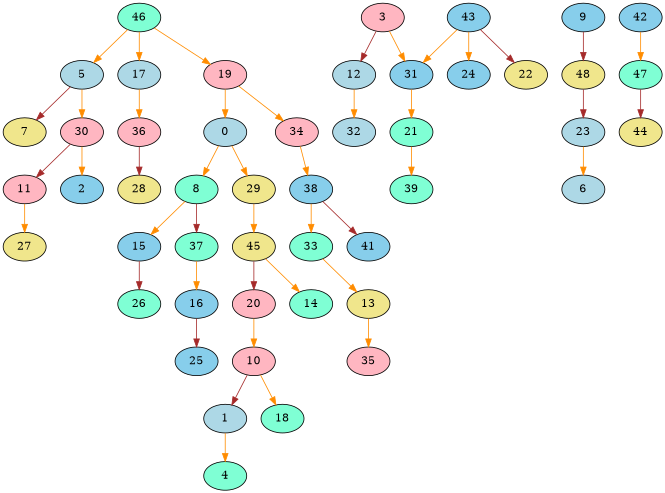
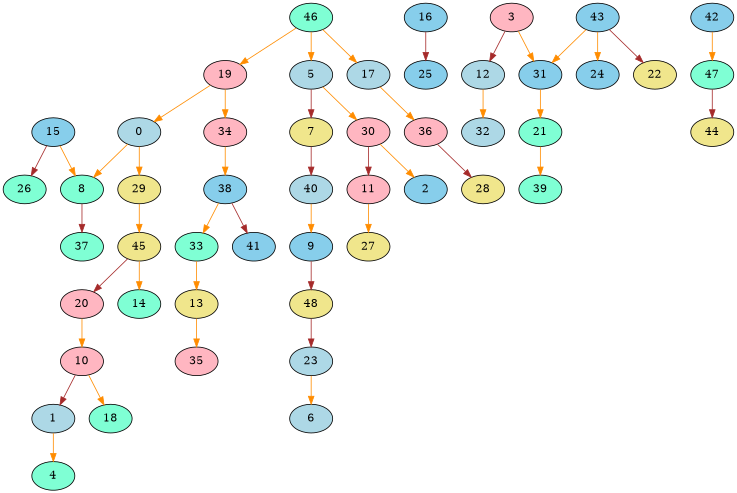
node "40": added
edge "8" -> "15": reversed
edge "37" -> "16": removed
